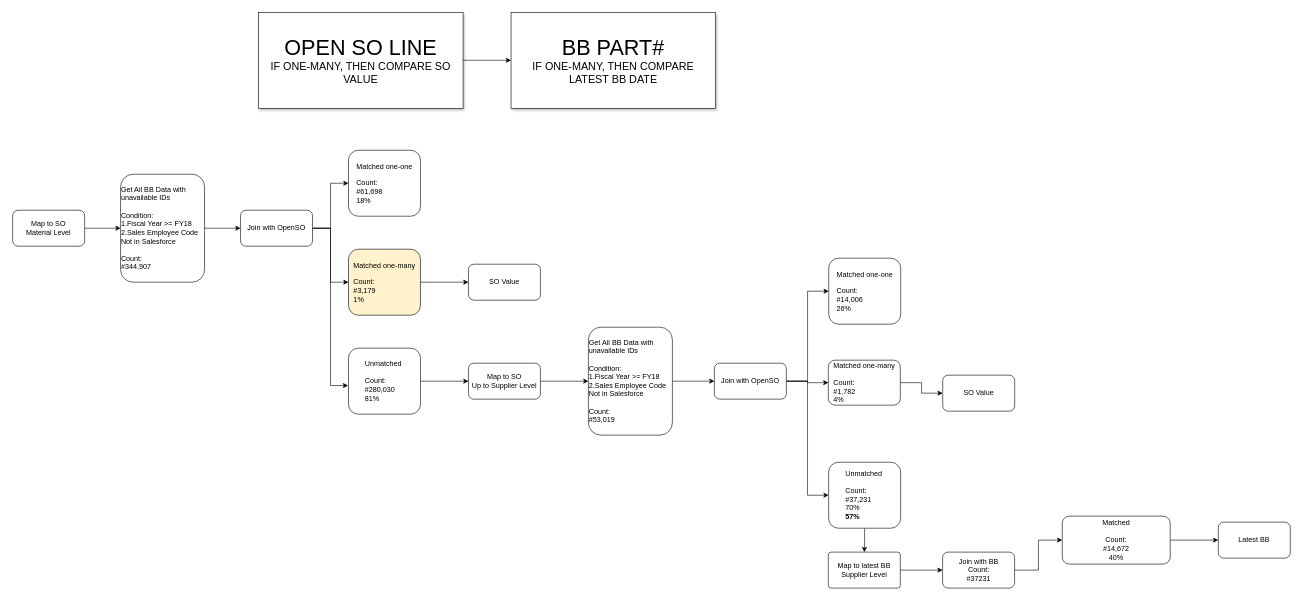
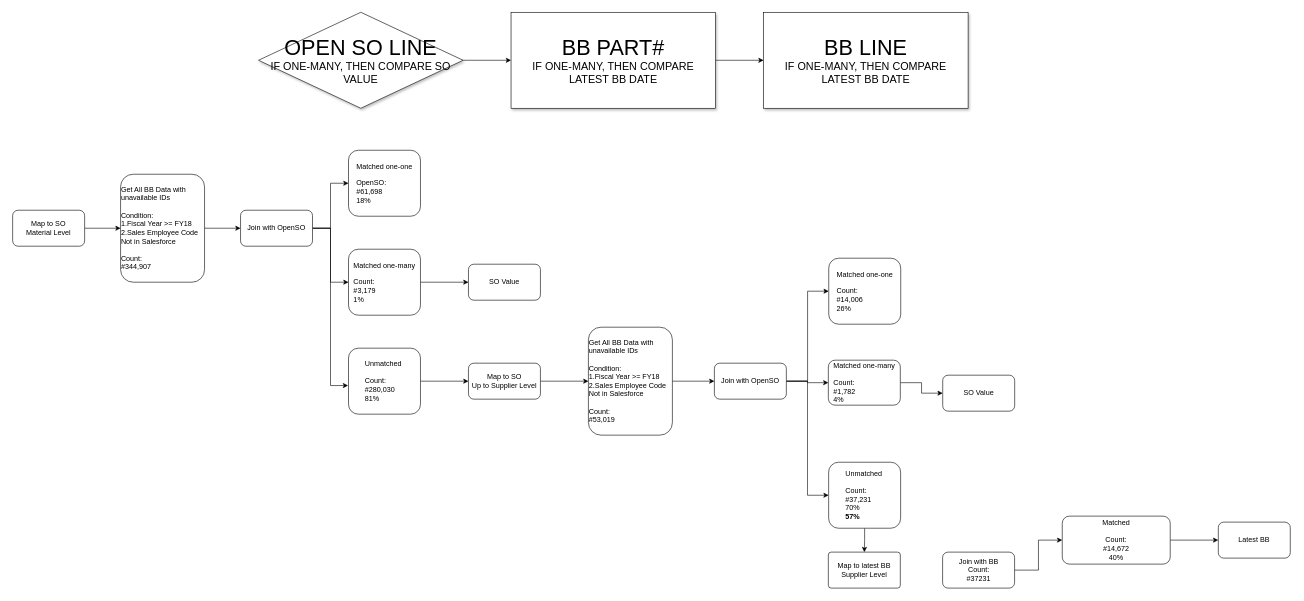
node "OPEN SO LINE IF ONE-MANY, THEN COMPARE SO VALUE": shape rectangle -> diamond
edge "BB PART# IF ONE-MANY, THEN COMPARE LATEST BB DATE" -> "BB LINE IF ONE-MANY, THEN COMPARE LATEST BB DATE": added
node "BB LINE IF ONE-MANY, THEN COMPARE LATEST BB DATE": added
node "Matched one-one Count: #61,698 18%": label "Matched one-one Count: #61,698 18%" -> "Matched one-one OpenSO: #61,698 18%"
node "Matched one-many Count: #3,179 1%": fillcolor #fff2cc -> #ffffff
edge "Map to latest BB Supplier Level" -> "Join with BB Count: #37231": removed
